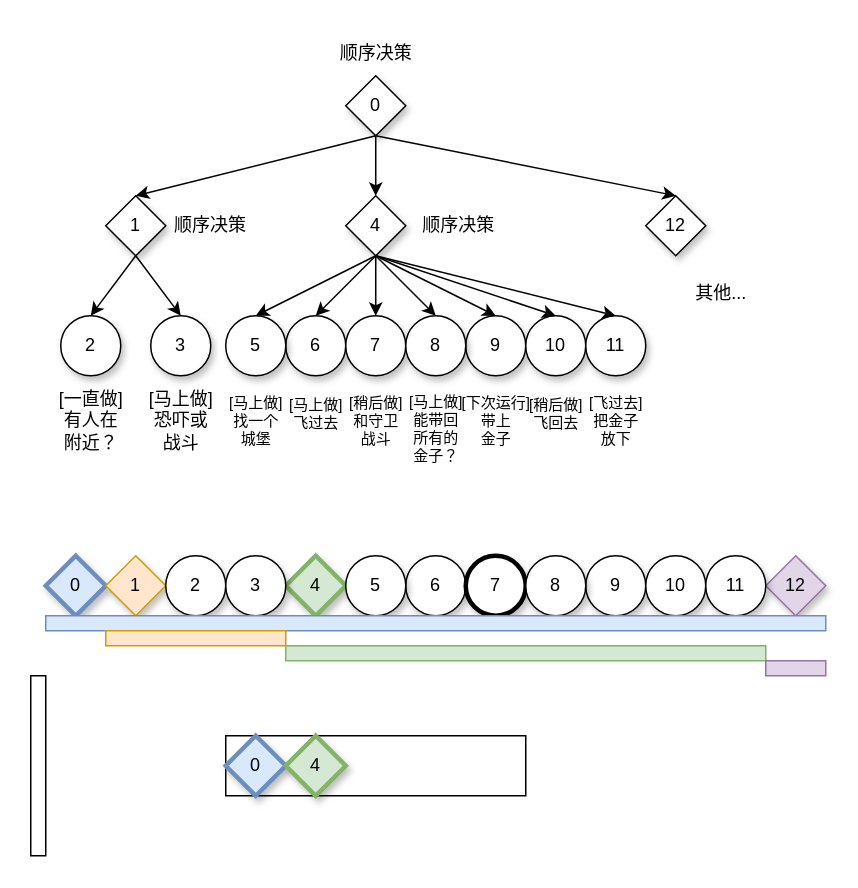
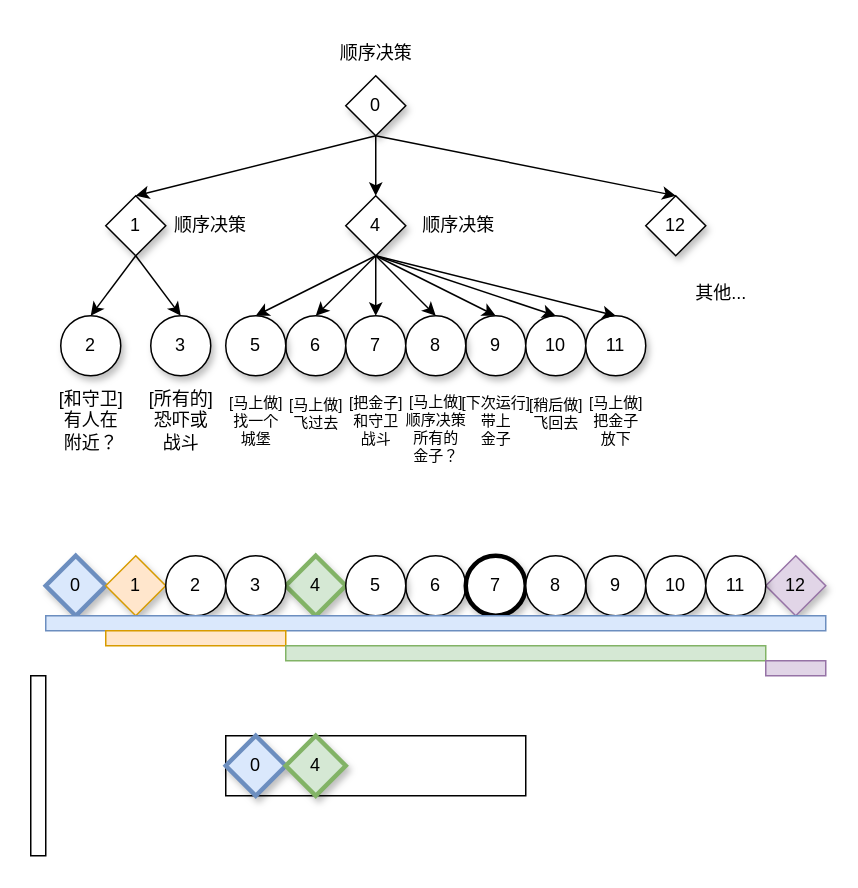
node "[一直做] 有人在 附近？": label "[一直做] 有人在 附近？" -> "[和守卫] 有人在 附近？"
node "[马上做] 恐吓或 战斗": label "[马上做] 恐吓或 战斗" -> "[所有的] 恐吓或 战斗"
node "[稍后做] 和守卫 战斗": label "[稍后做] 和守卫 战斗" -> "[把金子] 和守卫 战斗"
node "[飞过去] 把金子 放下": label "[飞过去] 把金子 放下" -> "[马上做] 把金子 放下"
node "[马上做] 能带回 所有的 金子？": label "[马上做] 能带回 所有的 金子？" -> "[马上做] 顺序决策 所有的 金子？"
